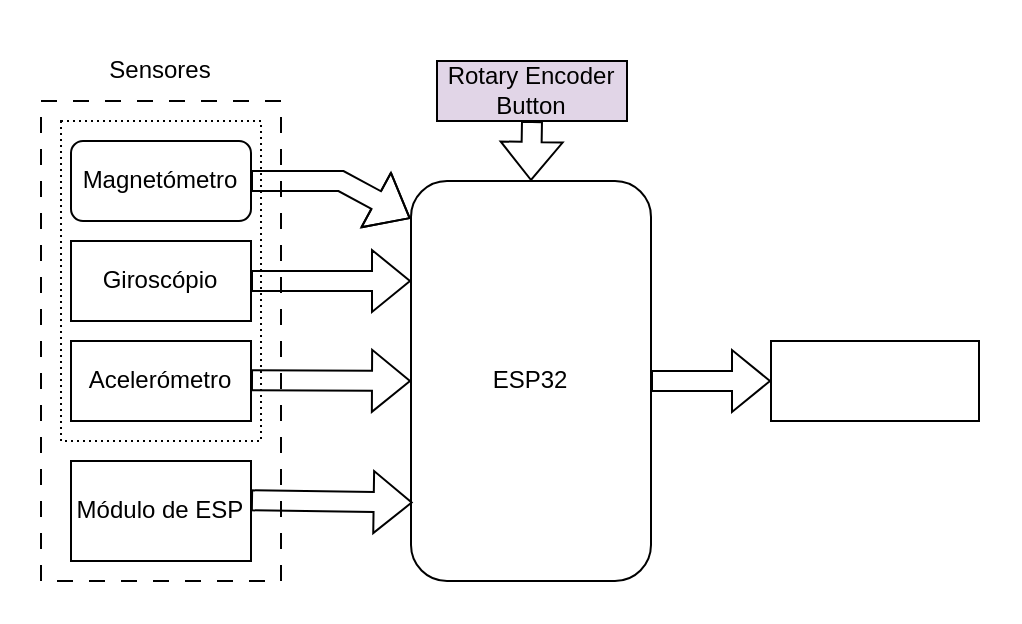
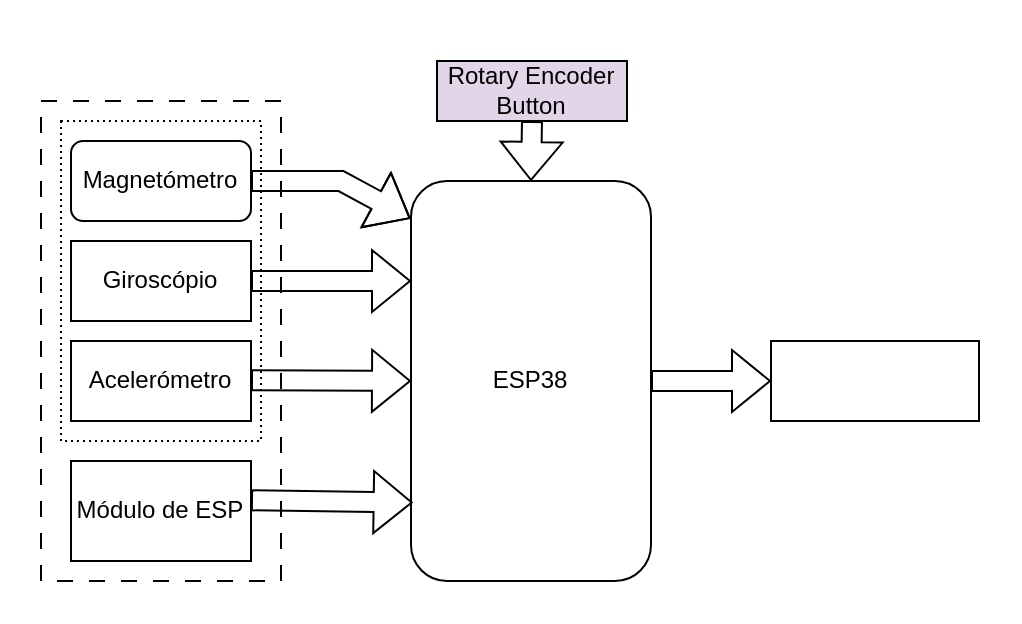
node "Sensores": removed
node "ESP32": label "ESP32" -> "ESP38"
